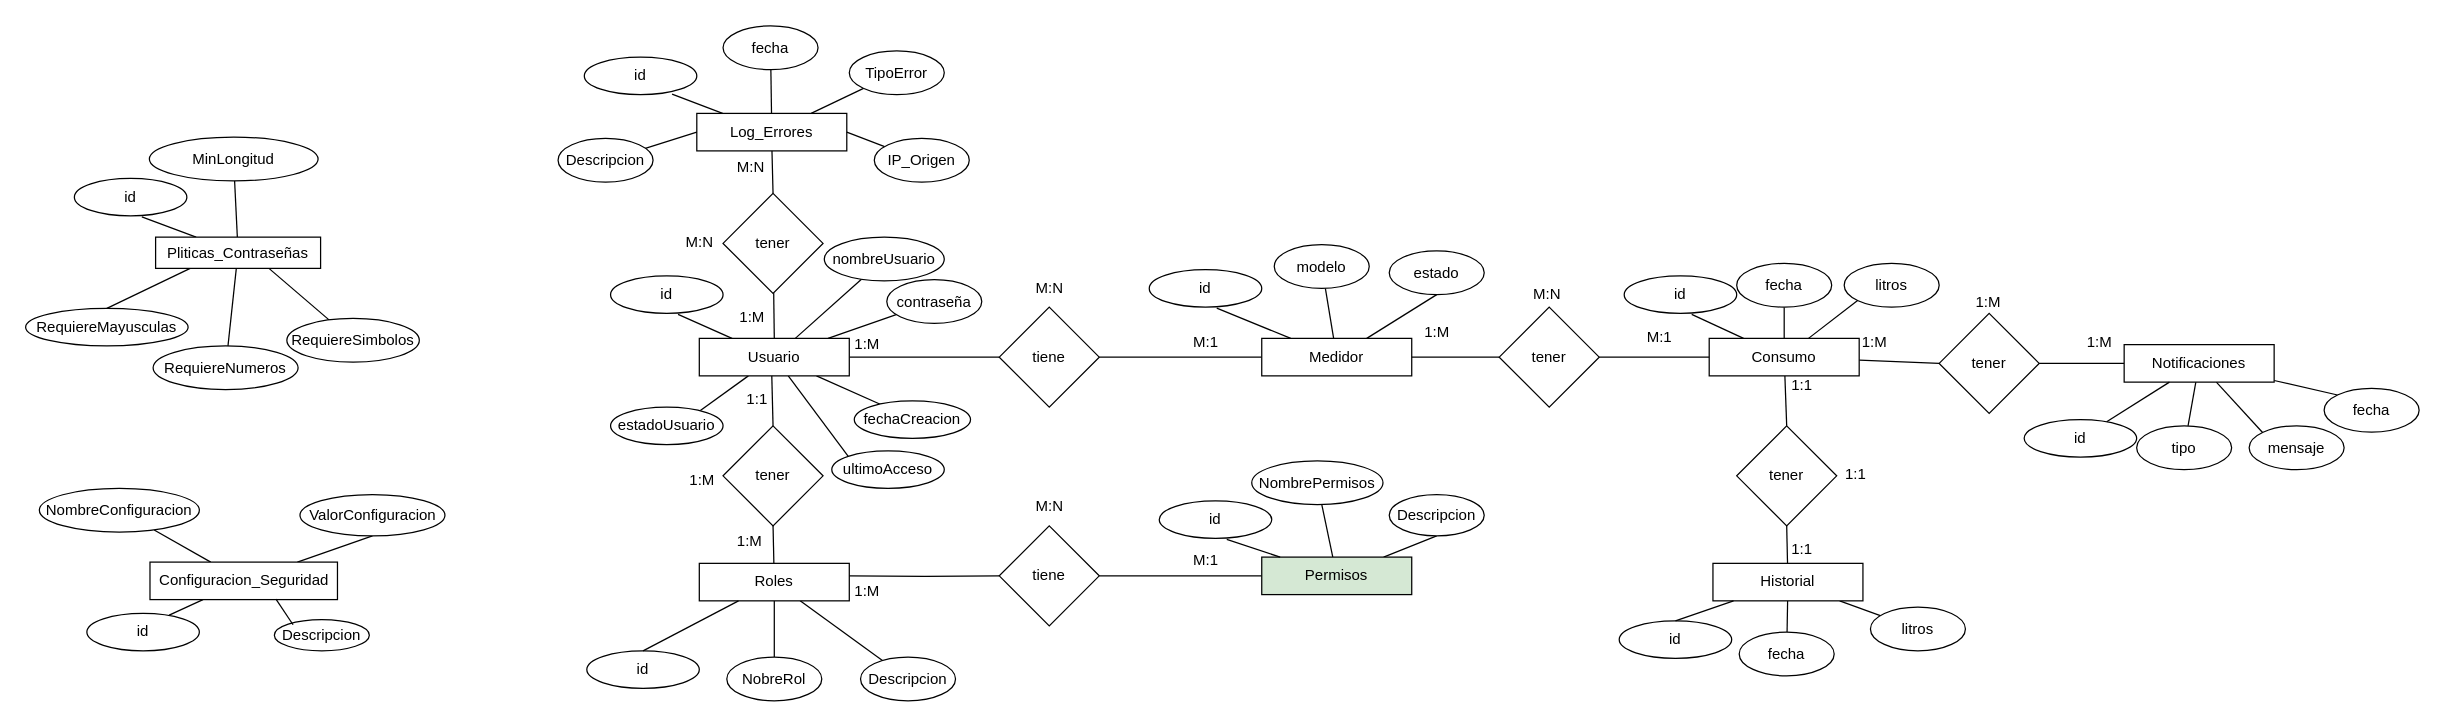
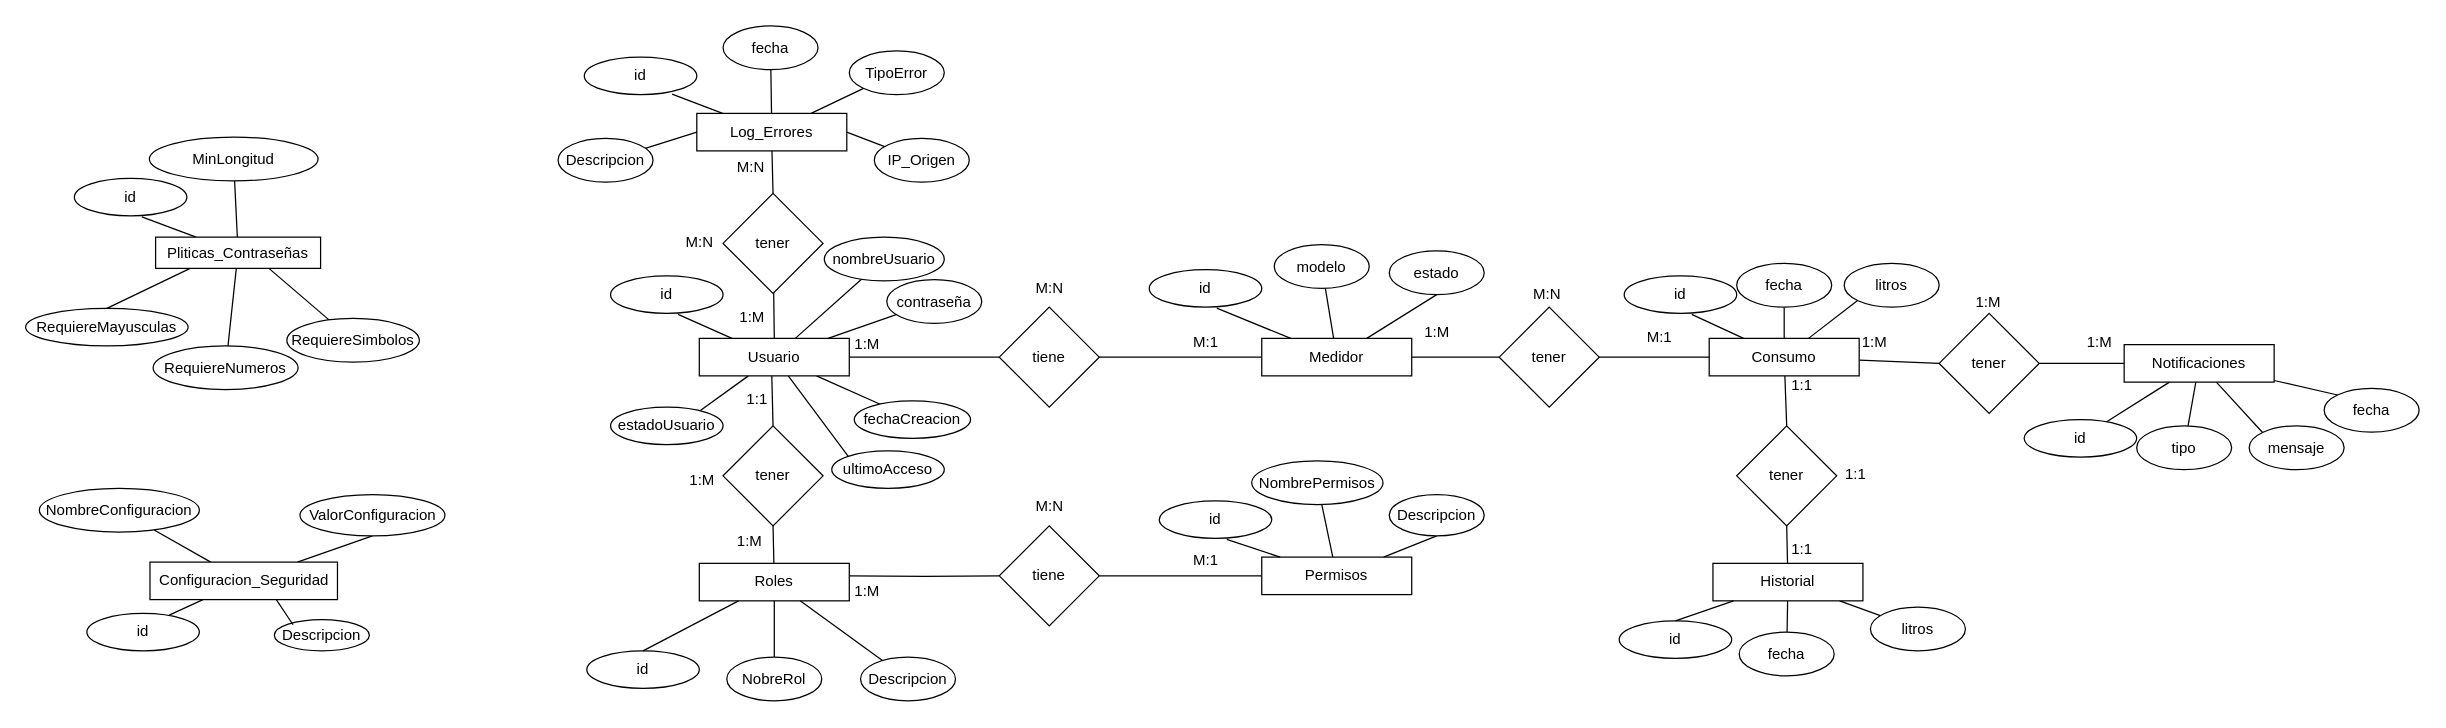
node "Permisos": fillcolor #d5e8d4 -> #ffffff
